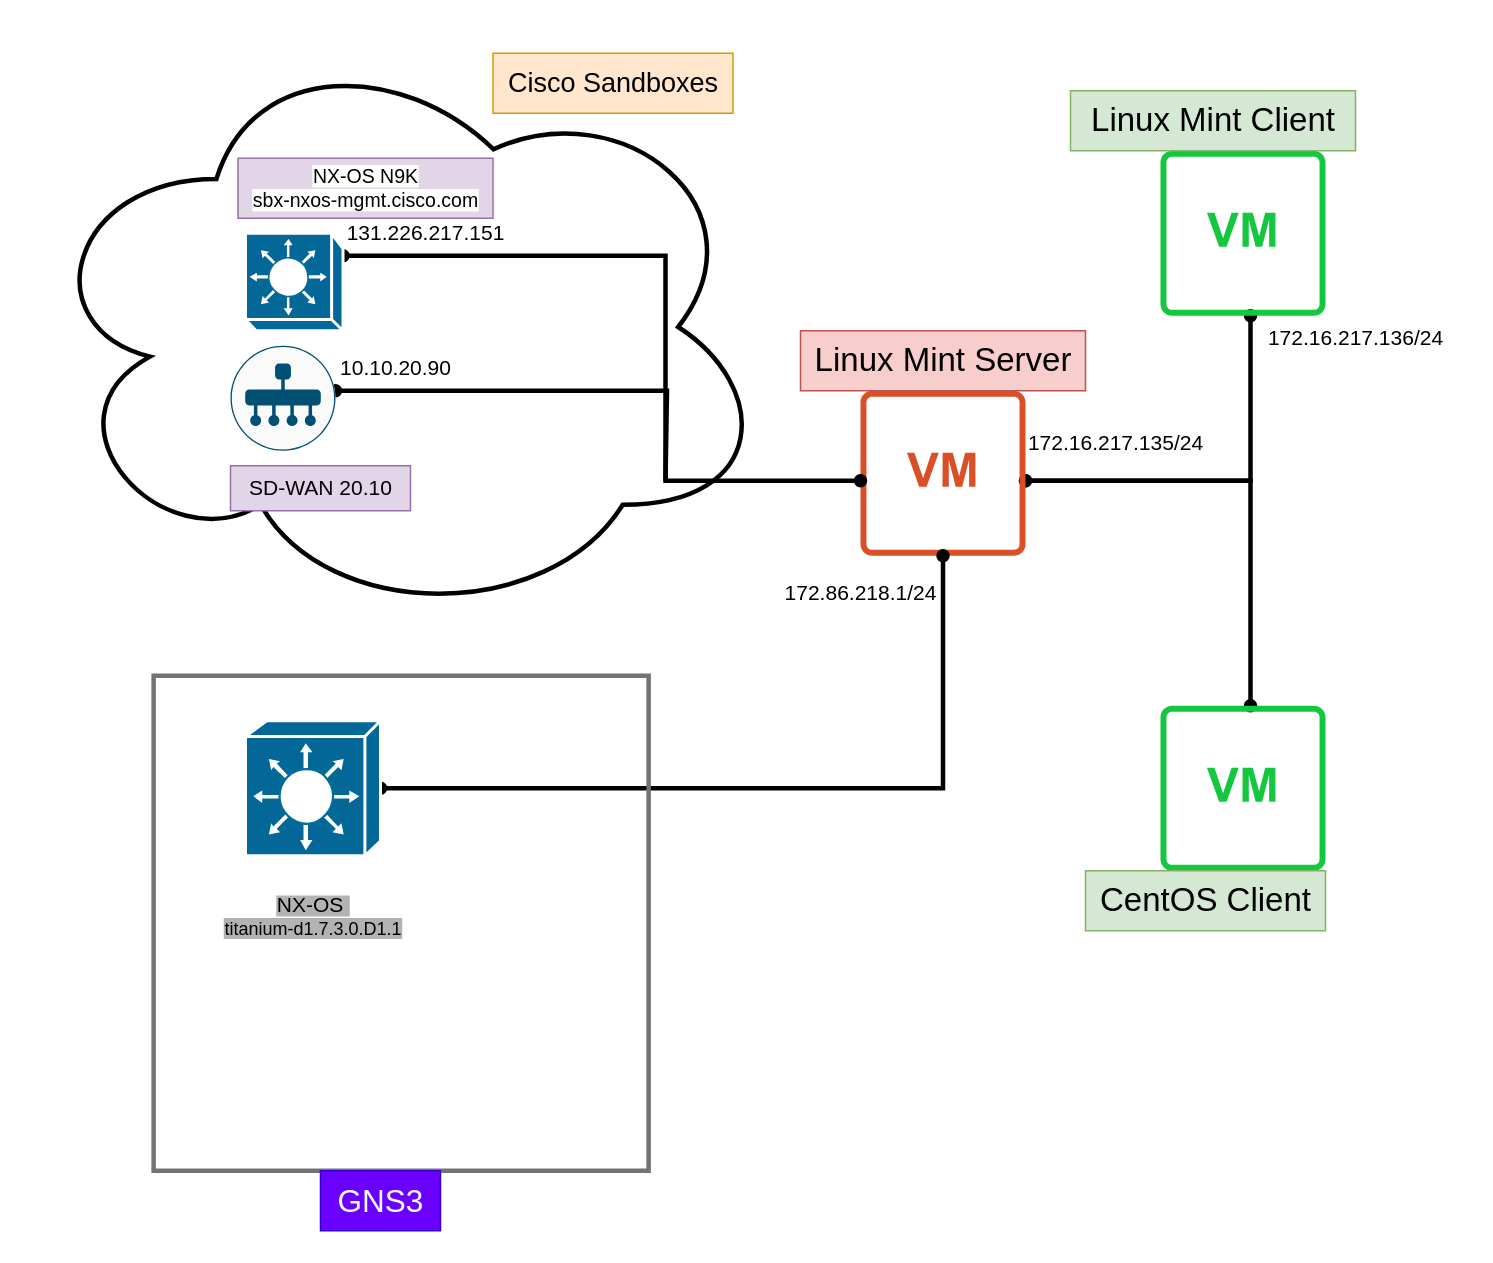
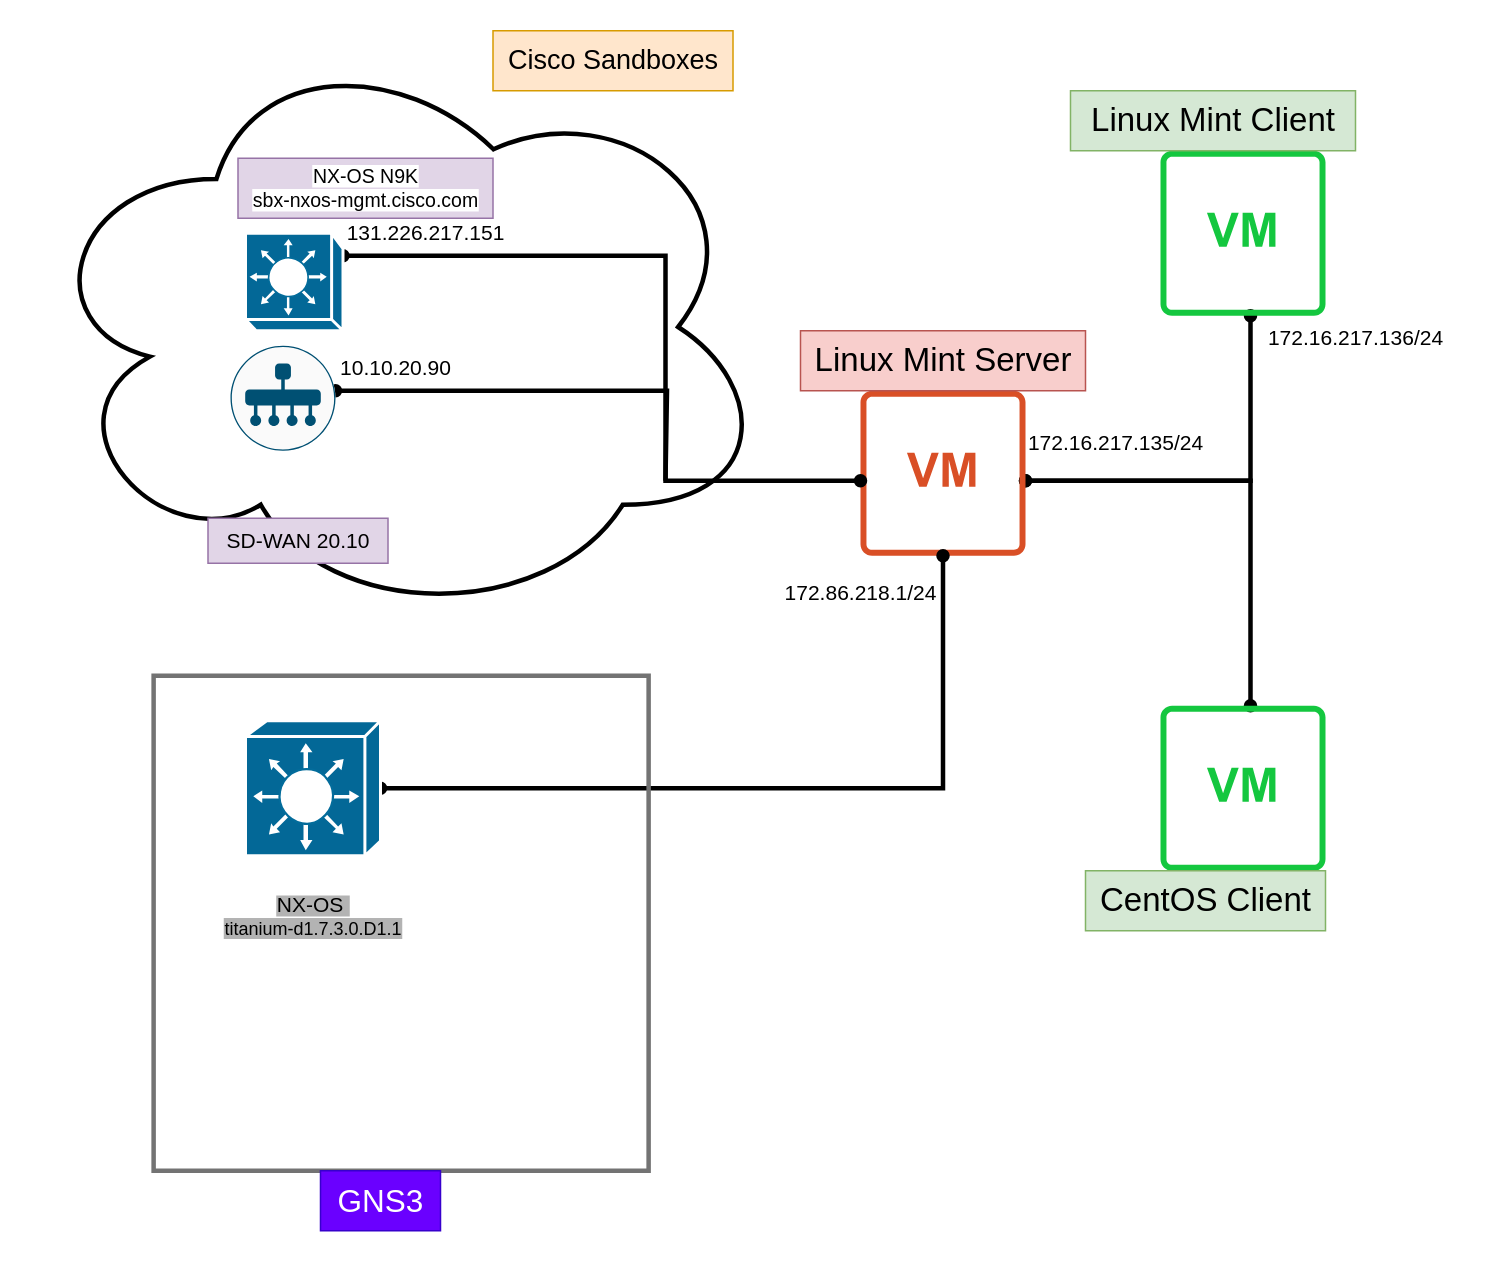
node "Cisco Sandboxes": moved (613, 83) -> (613, 61)
node "SD-WAN 20.10": moved (320, 488) -> (298, 541)
